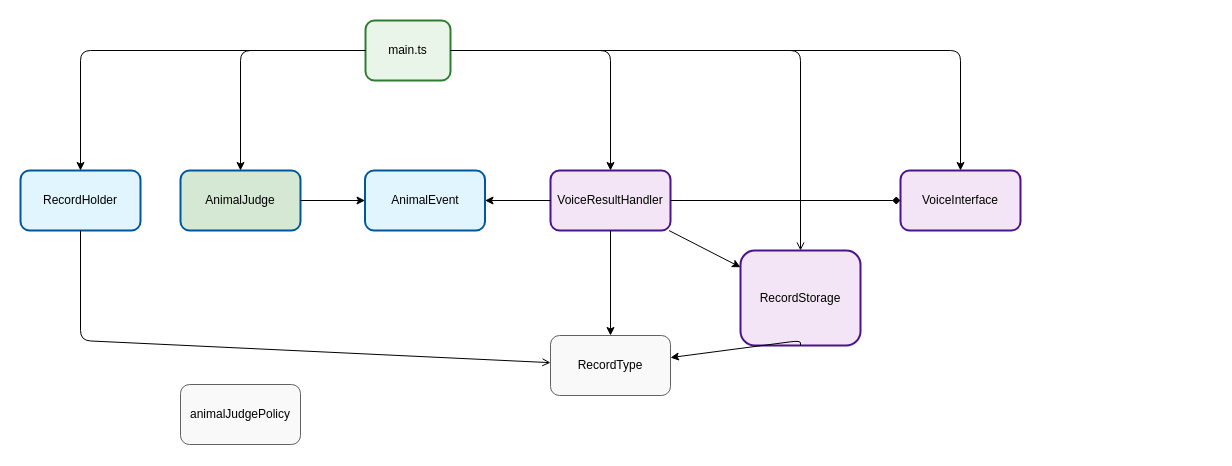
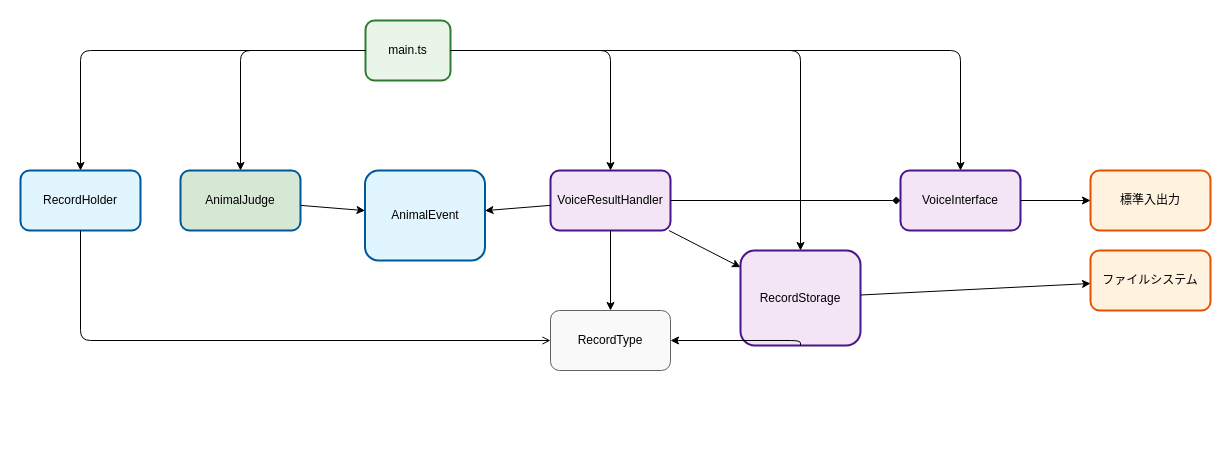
node "AnimalEvent": size 120x60 -> 120x90
edge "VoiceInterface" -> "標準入出力": added
node "標準入出力": added
edge "main.ts" -> "RecordStorage": arrowhead open -> classic
node "ファイルシステム": added
edge "RecordStorage" -> "ファイルシステム": added
node "RecordType": moved (611, 366) -> (611, 341)
node "animalJudgePolicy": removed
